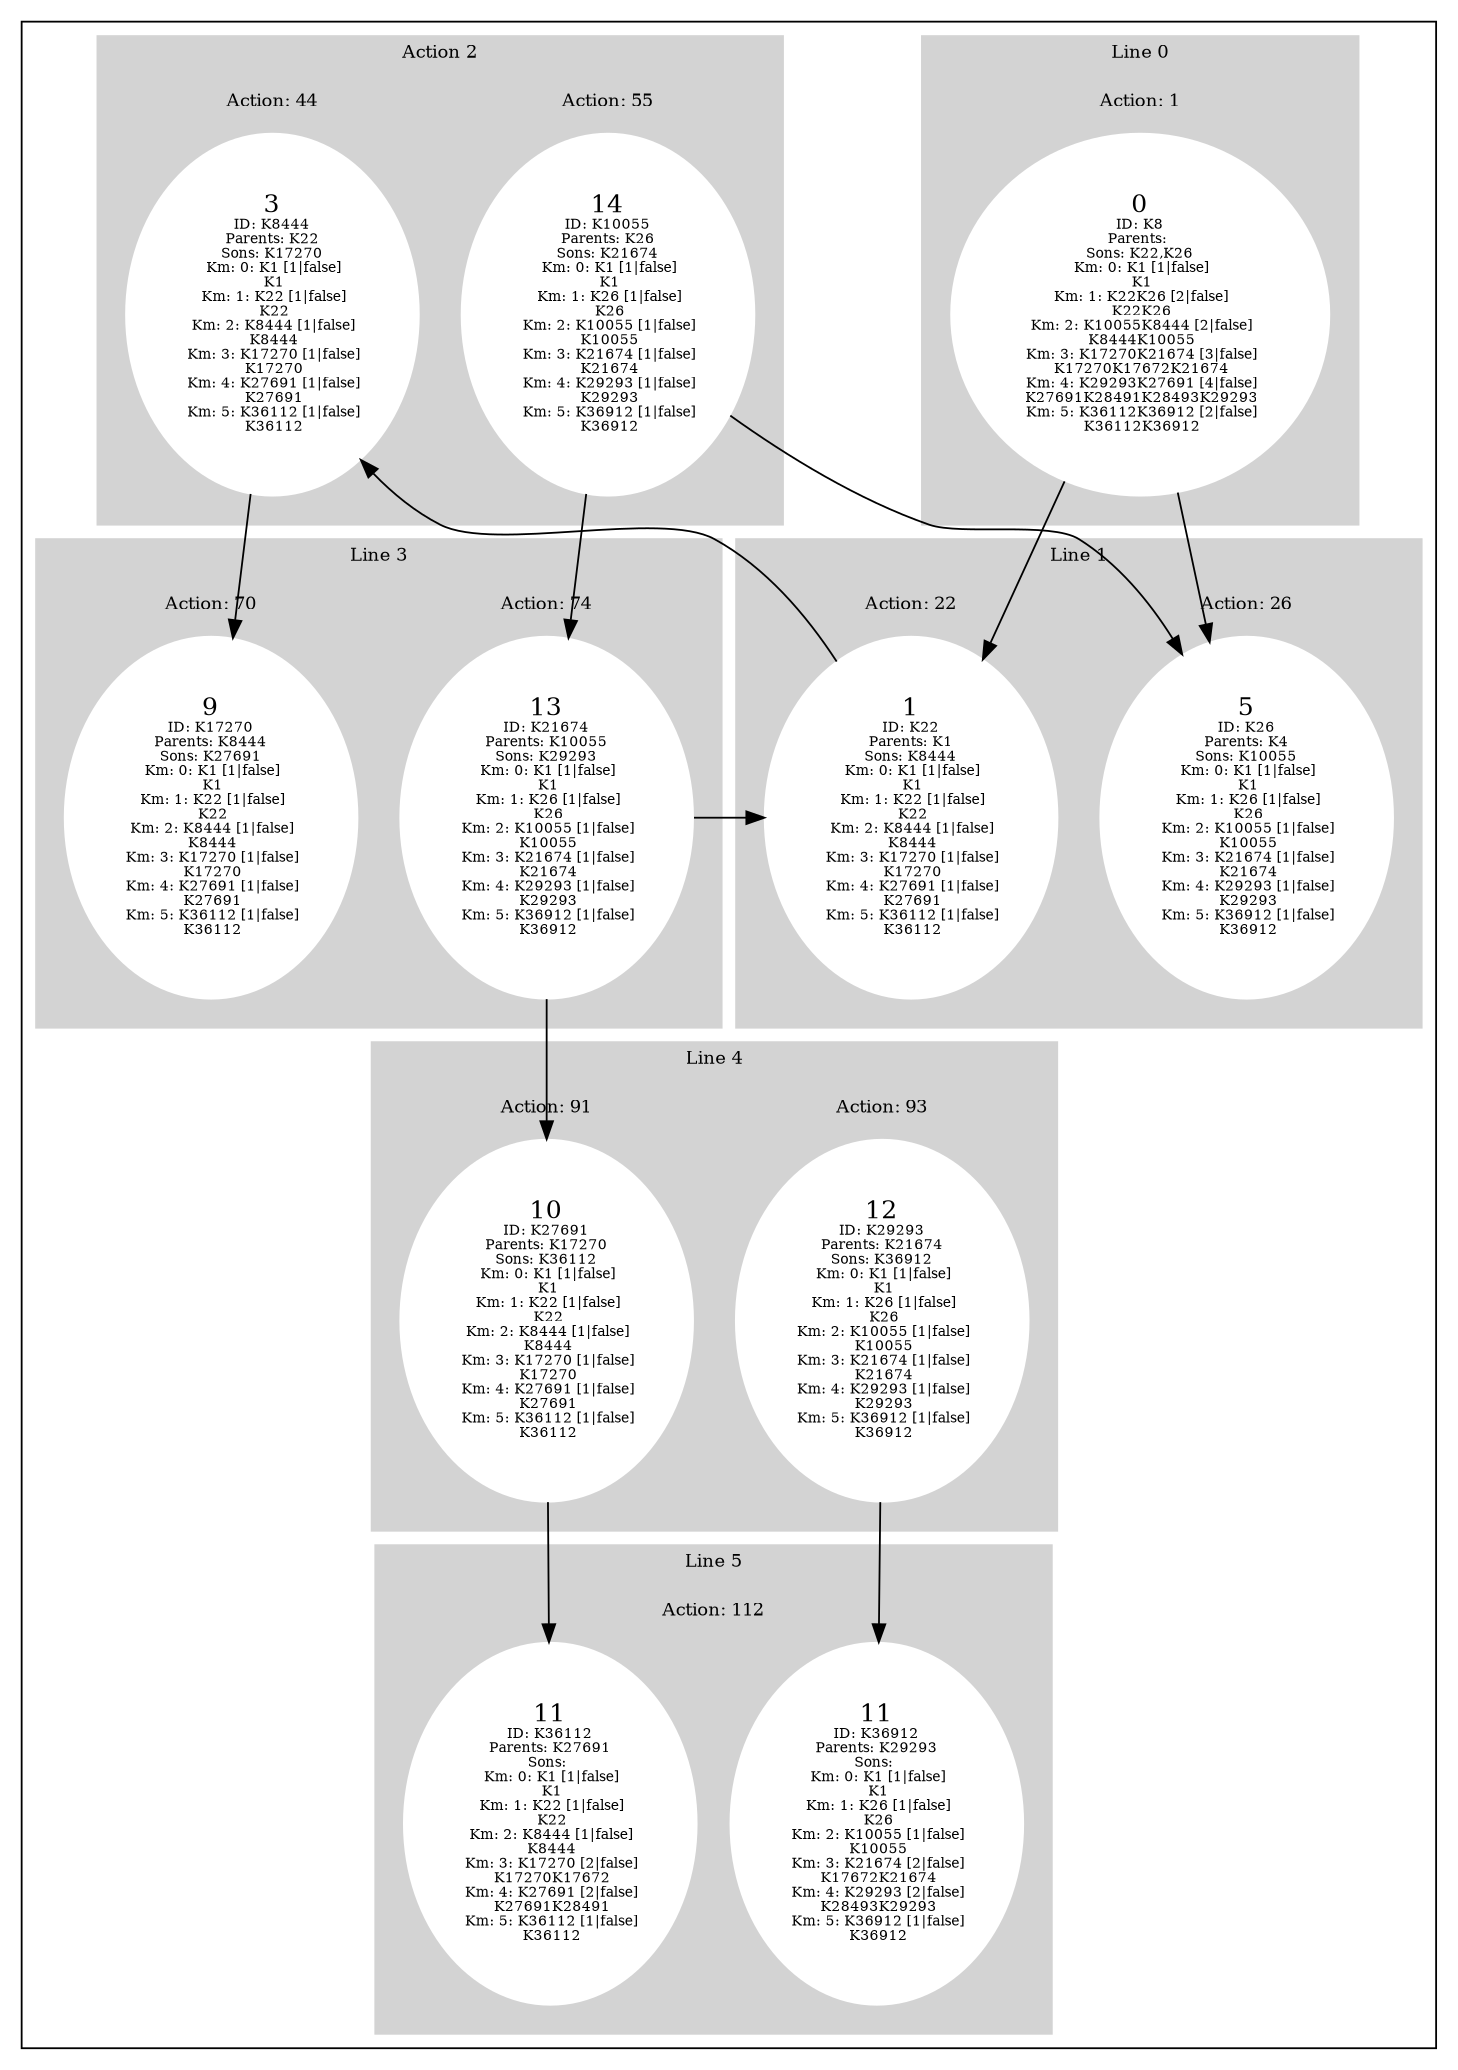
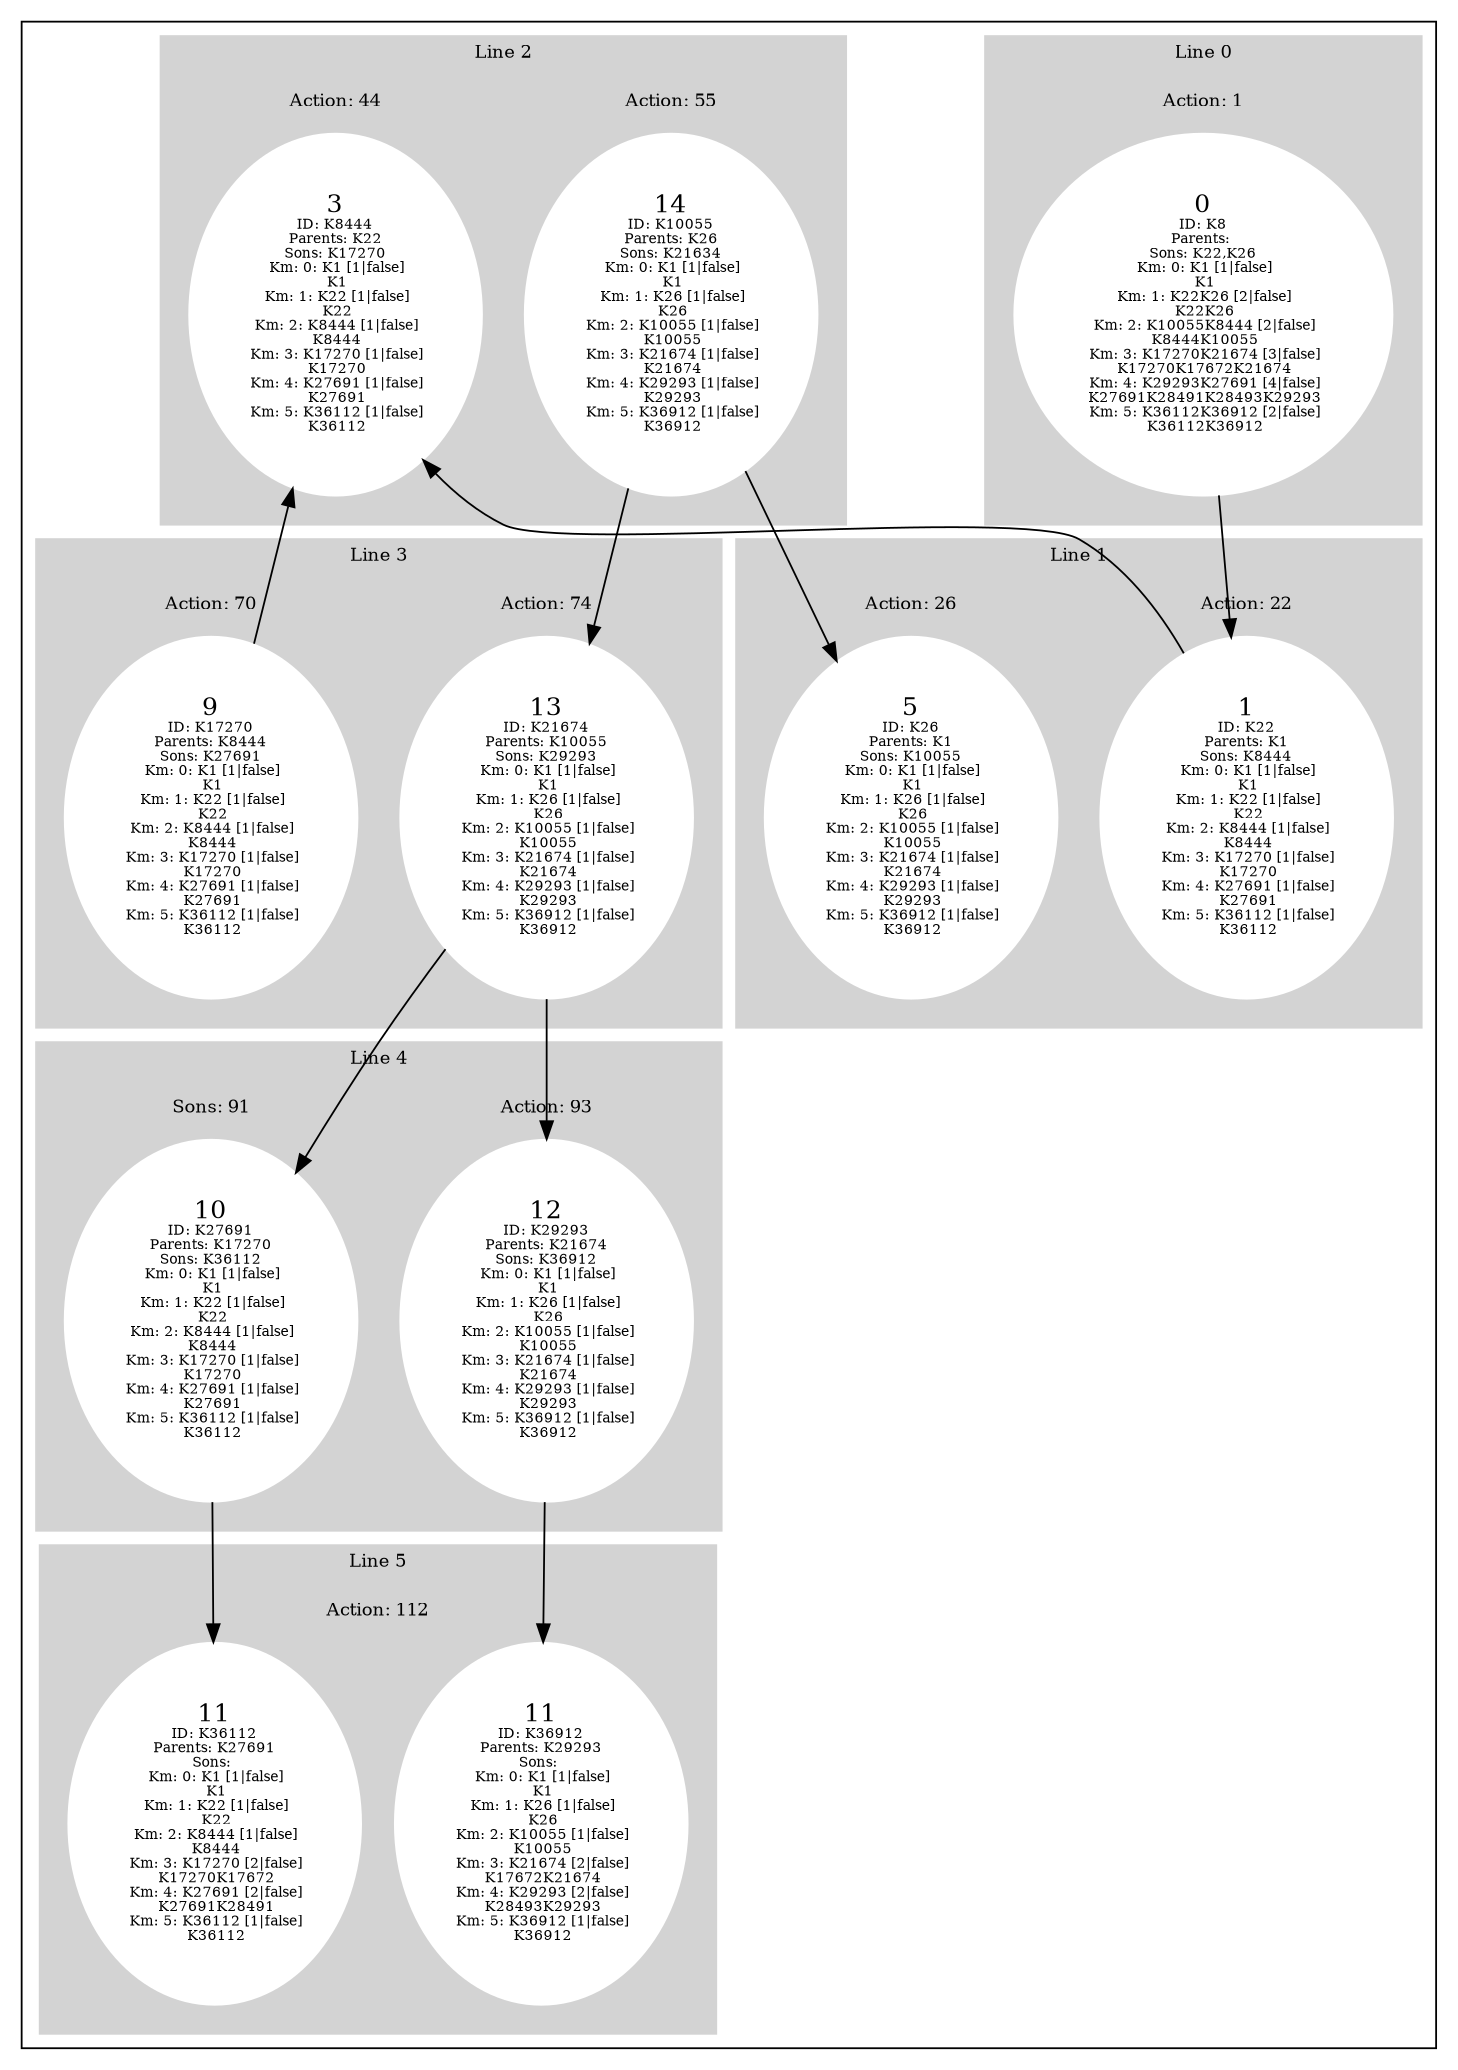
cluster "Action 2": label "Action 2" -> "Line 2"
node "14": text "Sons: K21674" -> "Sons: K21634"
edge "3" -> "9": reversed
edge "0" -> "5": removed
node "5": text "Parents: K4" -> "Parents: K1"
edge "13" -> "1": now "13" -> "12"
cluster "Action: 91": label "Action: 91" -> "Sons: 91"
